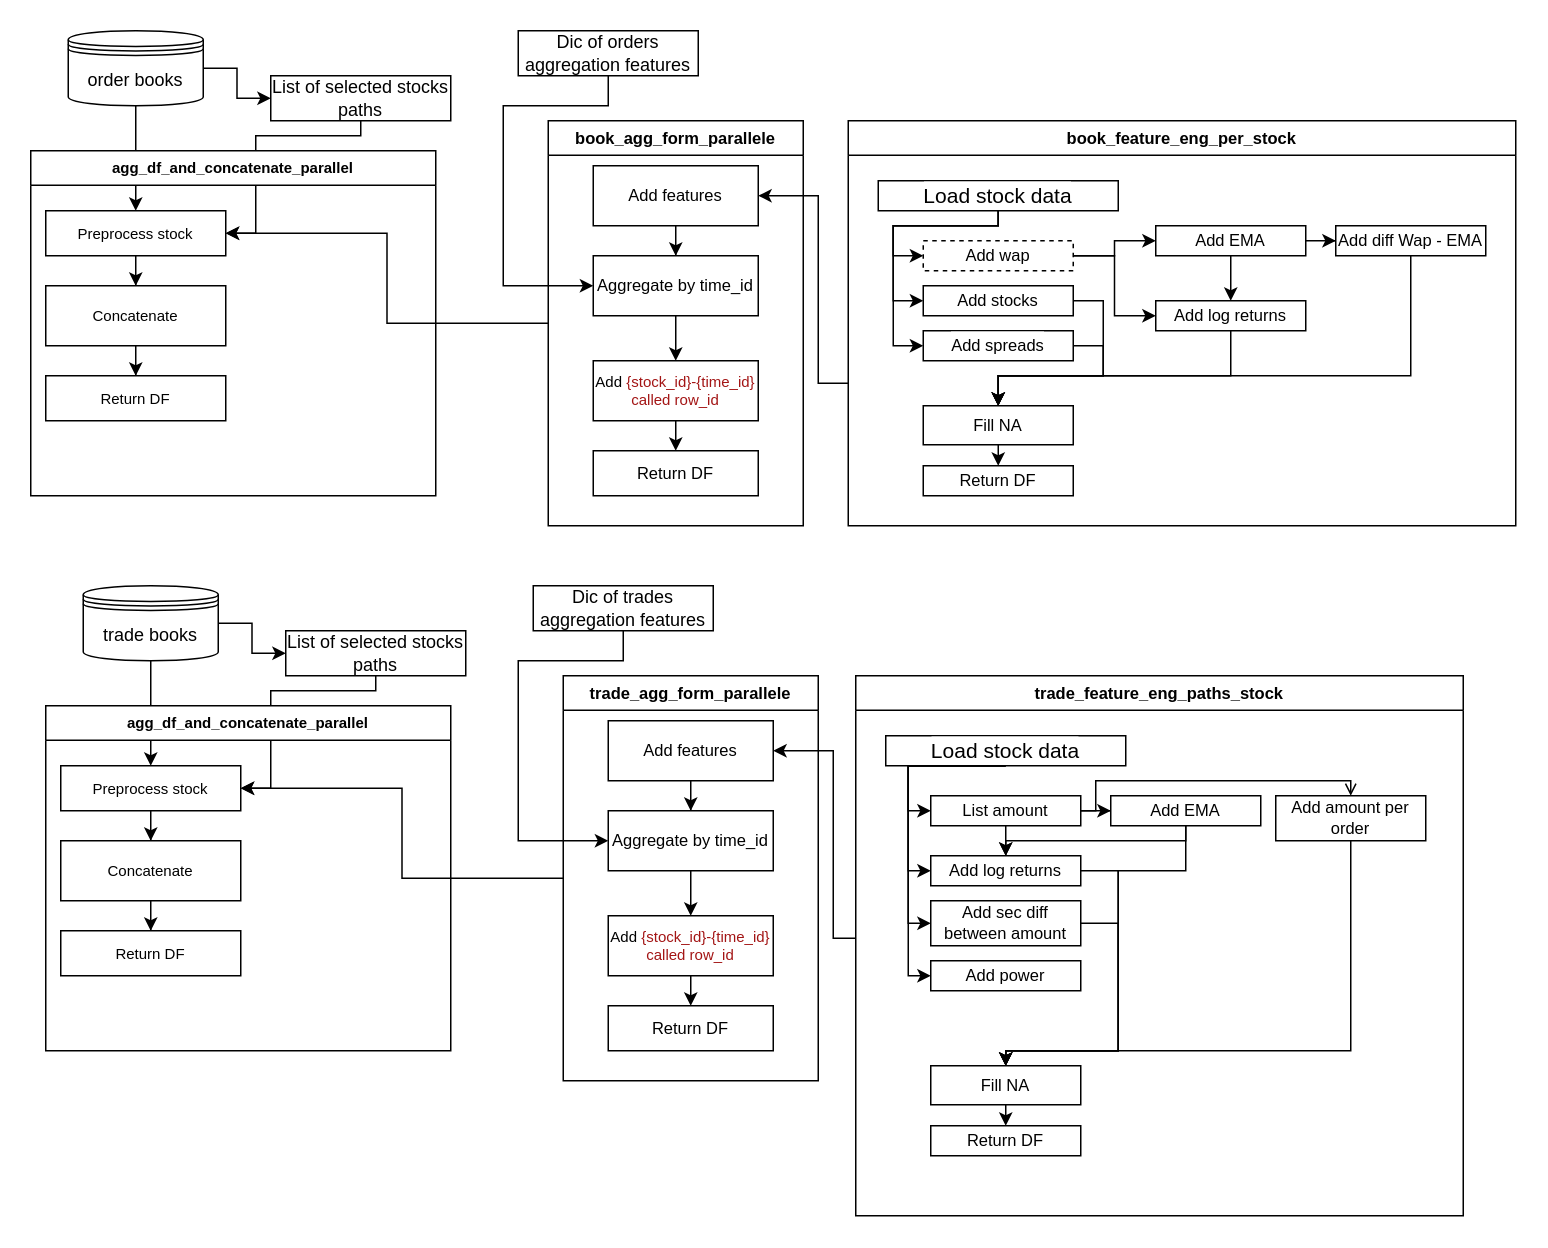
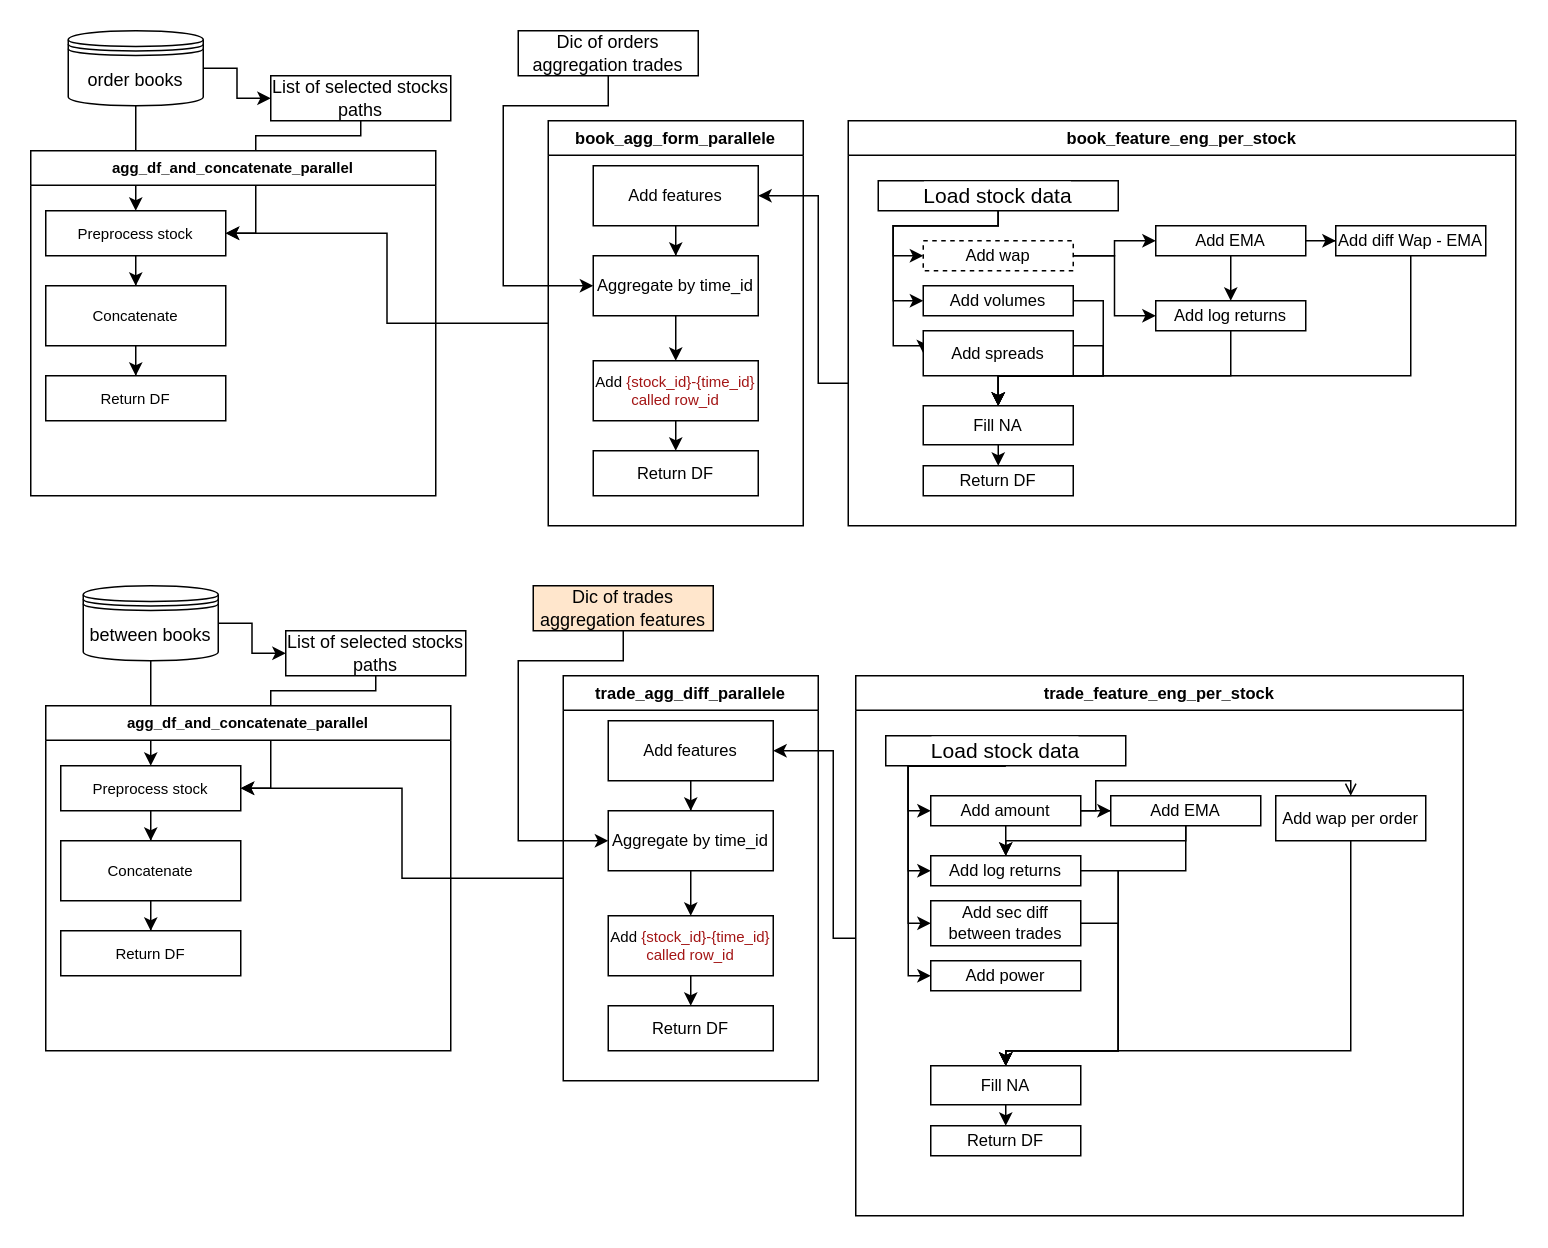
node "Dic of orders aggregation features": label "Dic of orders aggregation features" -> "Dic of orders aggregation trades"
node "Add stocks": label "Add stocks" -> "Add volumes"
node "Add spreads": size 150x30 -> 150x45
node "Dic of trades aggregation features": fillcolor #ffffff -> #ffe6cc
node "trade books": label "trade books" -> "between books"
node "trade_agg_form_parallele": label "trade_agg_form_parallele" -> "trade_agg_diff_parallele"
node "trade_feature_eng_paths_stock": label "trade_feature_eng_paths_stock" -> "trade_feature_eng_per_stock"
node "List amount": label "List amount" -> "Add amount"
node "Add amount per order": label "Add amount per order" -> "Add wap per order"
node "Add sec diff between amount": label "Add sec diff between amount" -> "Add sec diff between trades"
